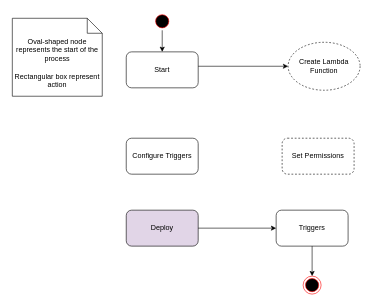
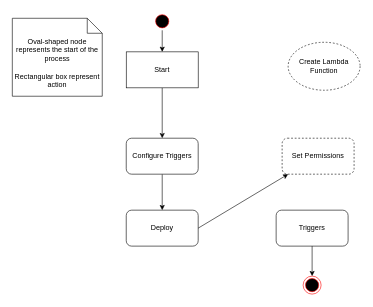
edge "Start" -> "Create Lambda Function": removed
node "Start": shape rounded rectangle -> rectangle
edge "Start" -> "Configure Triggers": added
edge "Configure Triggers" -> "Deploy": added
node "Deploy": fillcolor #e1d5e7 -> #ffffff
edge "Deploy" -> "Triggers": now "Deploy" -> "Set Permissions"
